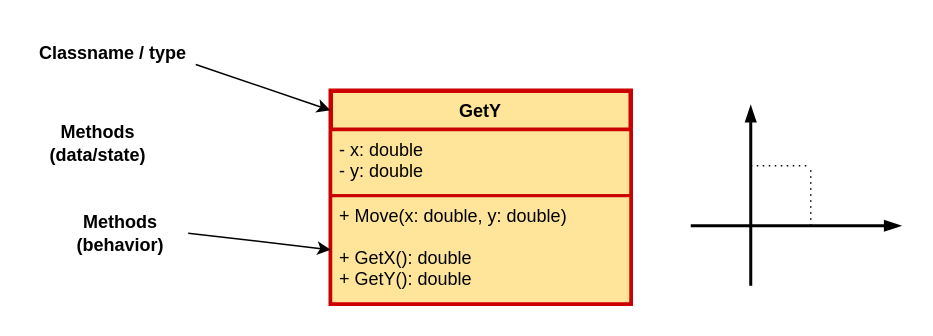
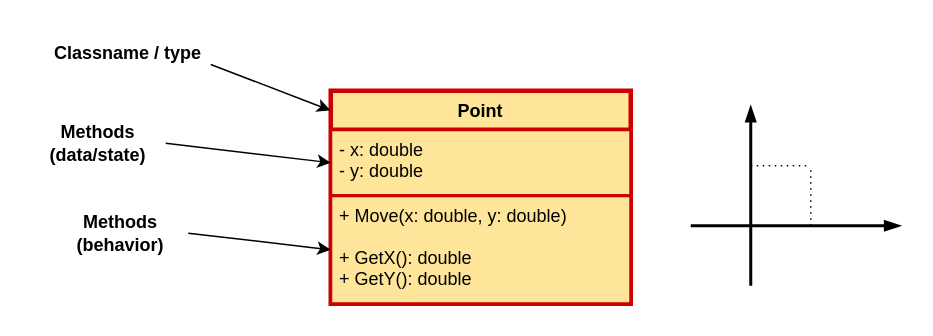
node "Classname / type": moved (113, 53) -> (128, 53)
node "GetY": label "GetY" -> "Point"
edge "Methods (data/state)" -> "- x: double - y: double": added
